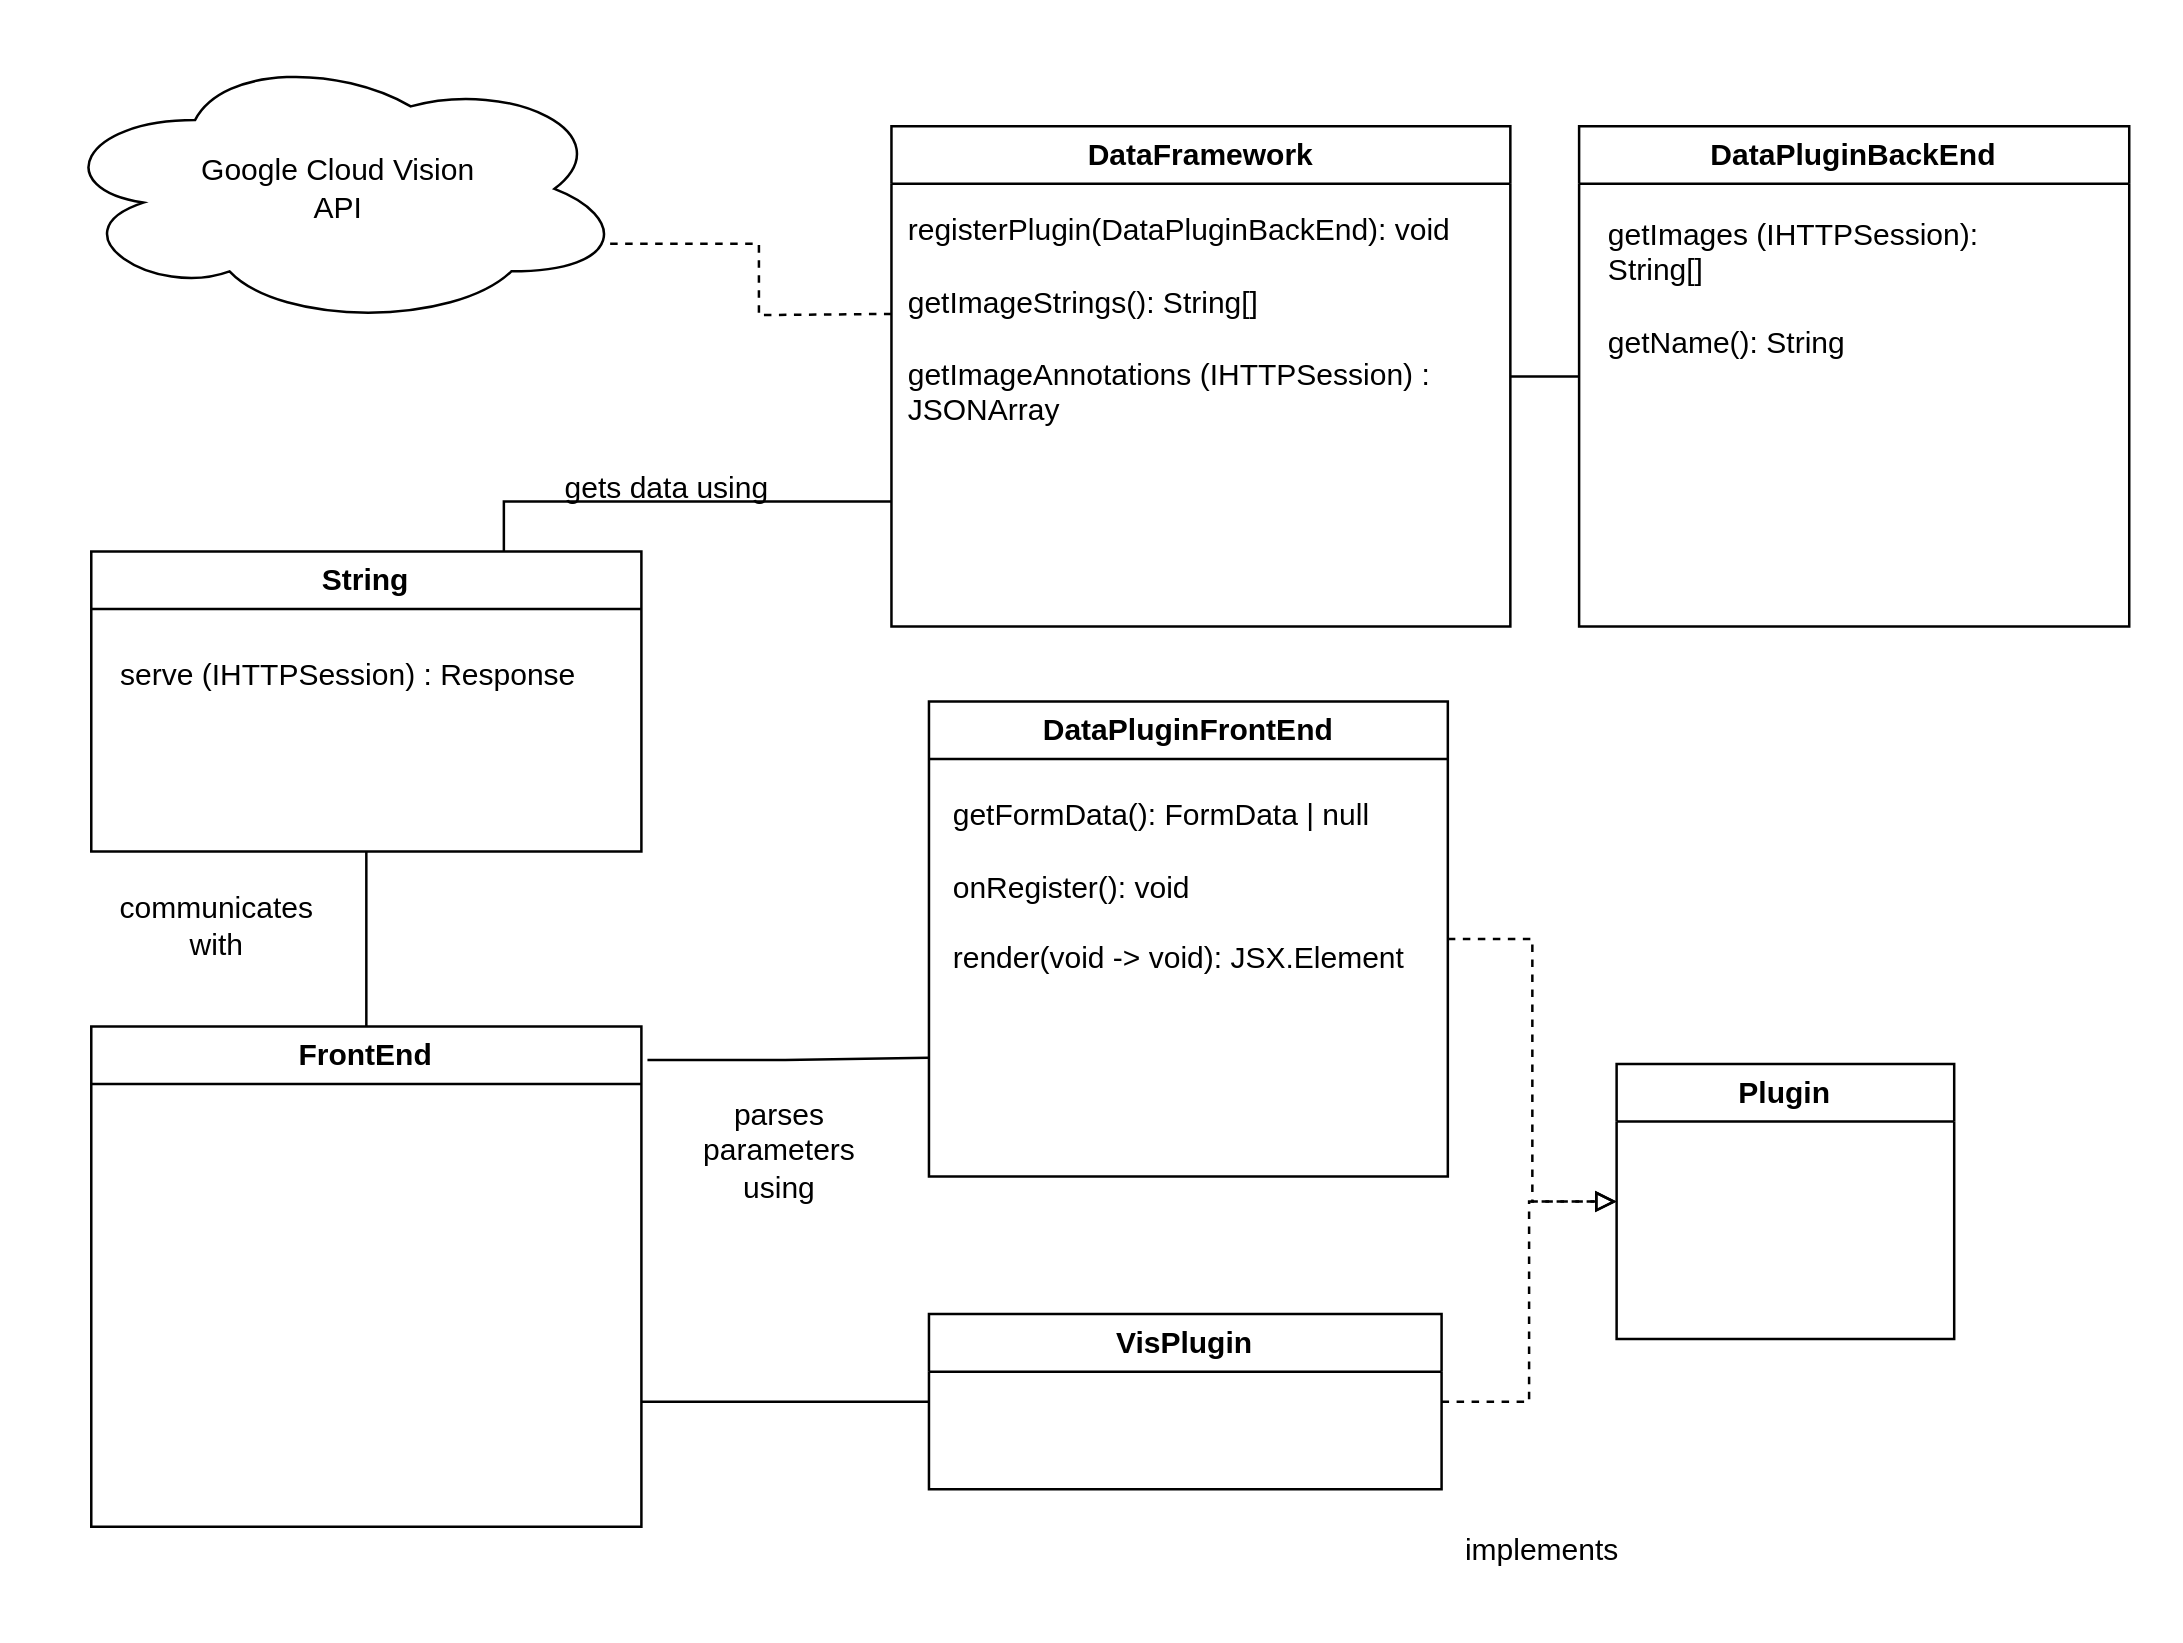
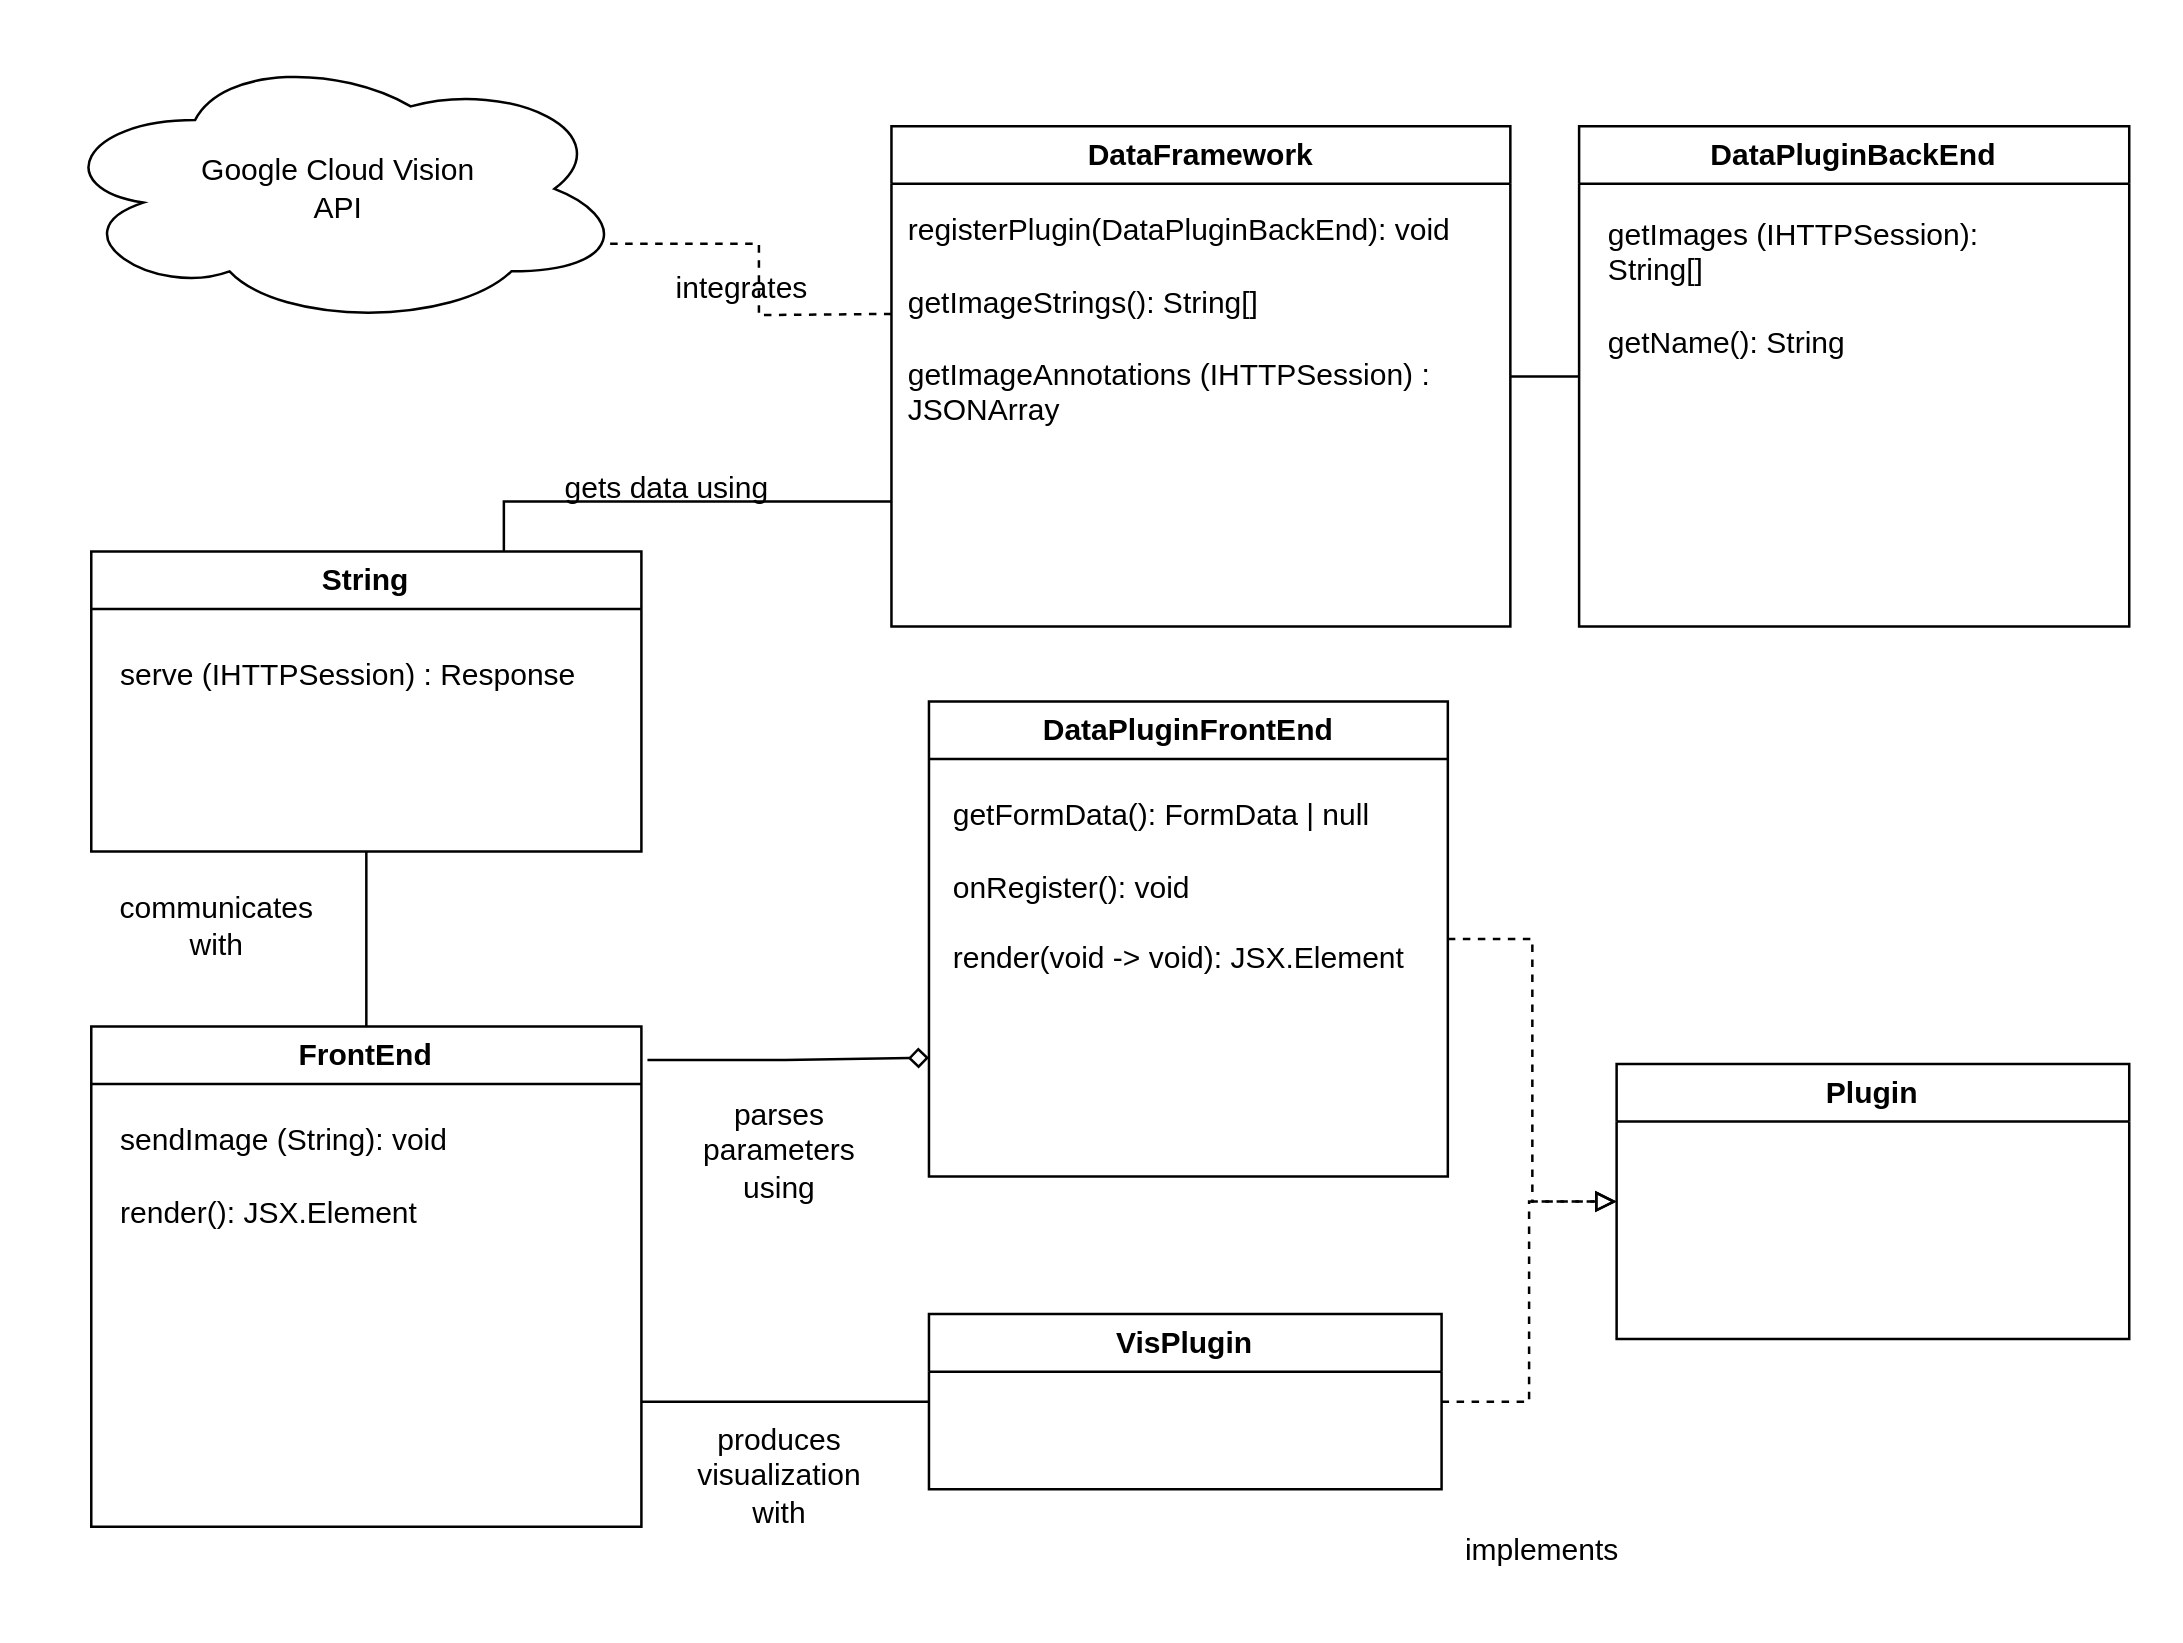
node "integrates": added
edge "DataPluginFrontEnd" -- "FrontEnd": arrowhead none -> diamond
node "sendImage (String): void render(): JSX.Element": added
node "Plugin": size 338x275 -> 513x275
node "produces visualization with": added
